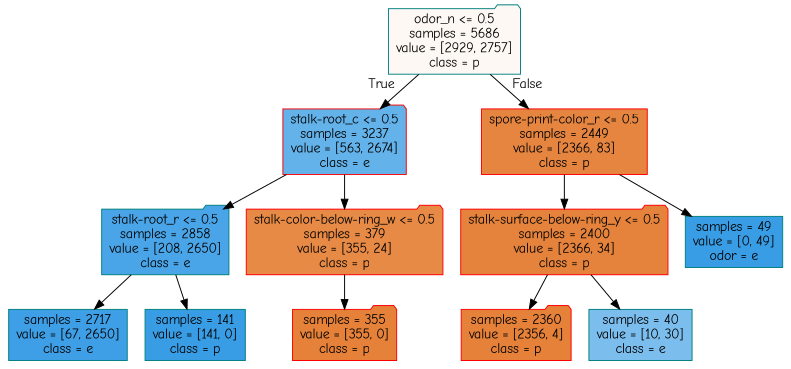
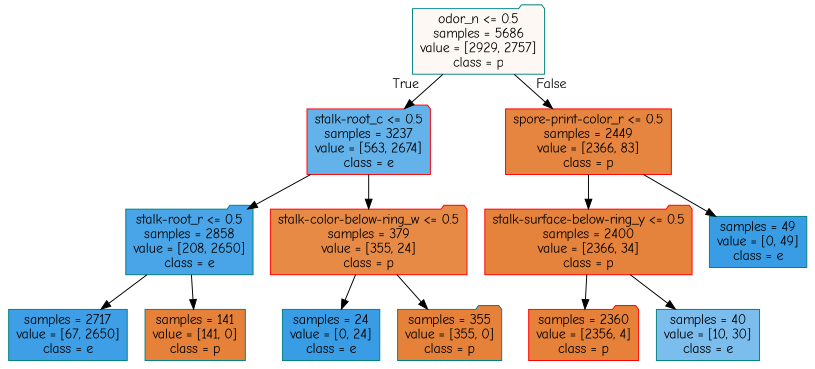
node "samples = 49 value = [0, 49] odor = e": label "samples = 49 value = [0, 49] odor = e" -> "samples = 49 value = [0, 49] class = e"
node "samples = 141 value = [141, 0] class = p": fillcolor #399de5 -> #e58139
node "samples = 24 value = [0, 24] class = e": added
node "samples = 355 value = [355, 0] class = p": color red -> teal
